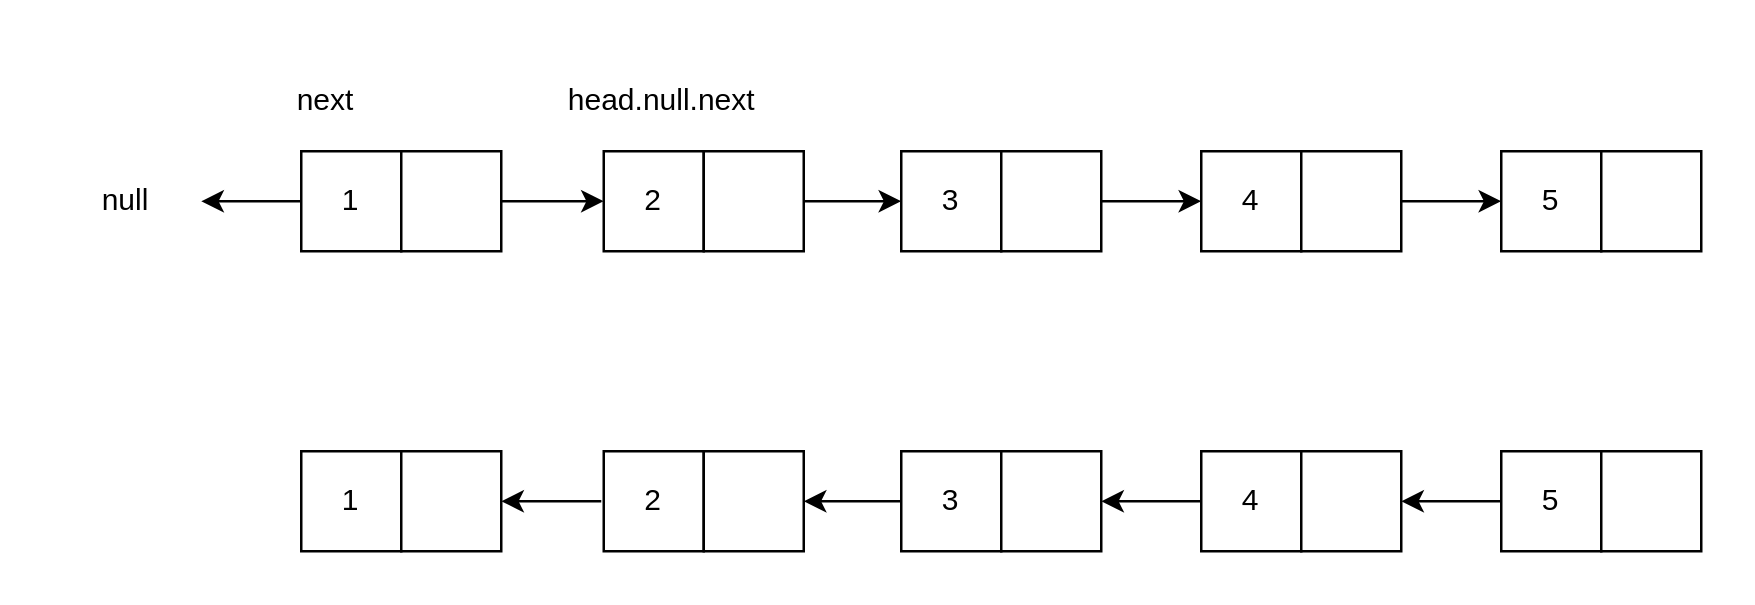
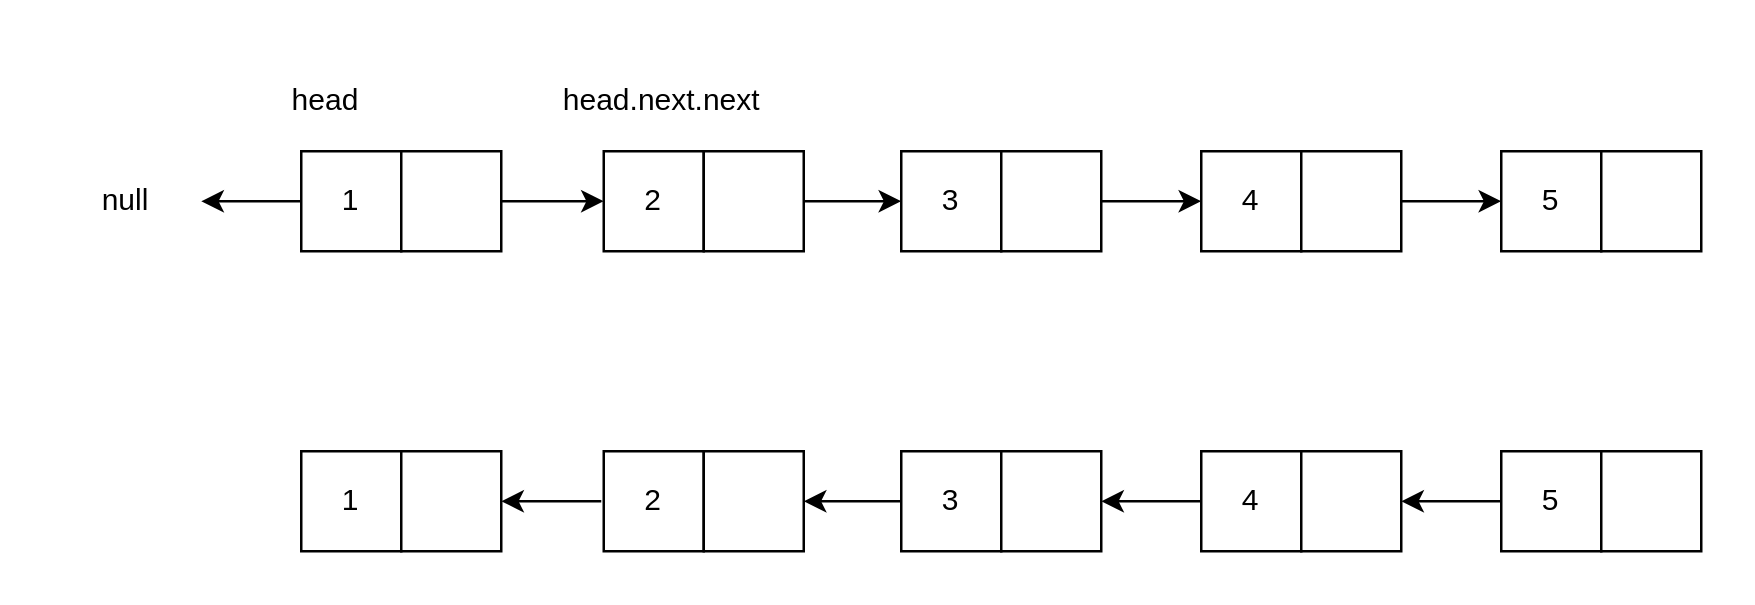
node "next": label "next" -> "head"
node "head.null.next": label "head.null.next" -> "head.next.next"
